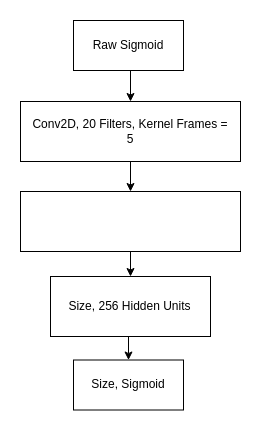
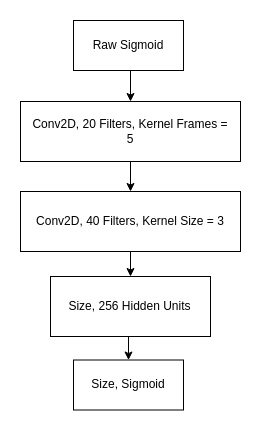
node "Conv2D, 40 Filters, Kernel Size = 3": added
